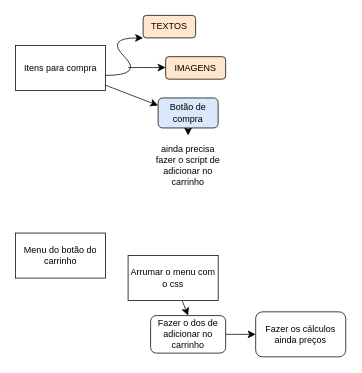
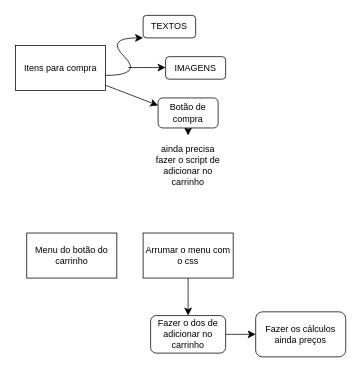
node "TEXTOS": fillcolor #ffe6cc -> #ffffff
node "IMAGENS": fillcolor #ffe6cc -> #ffffff
node "Botão de compra": fillcolor #dae8fc -> #ffffff
node "Menu do botão do carrinho": moved (60, 255) -> (72, 255)
node "Arrumar o menu com o css": moved (173, 278) -> (188, 255)
